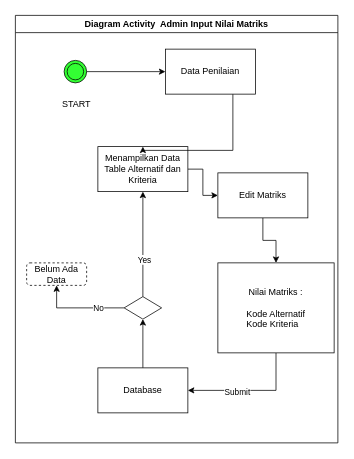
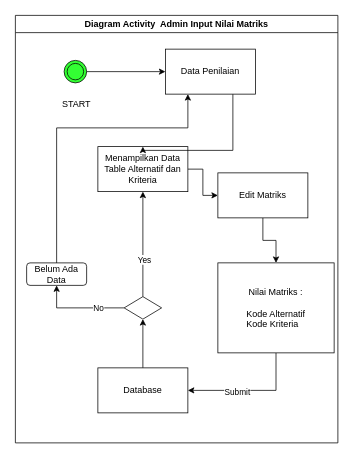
edge "Belum Ada Data" -> "Data Penilaian": added
node "Belum Ada Data": style dashed -> solid
